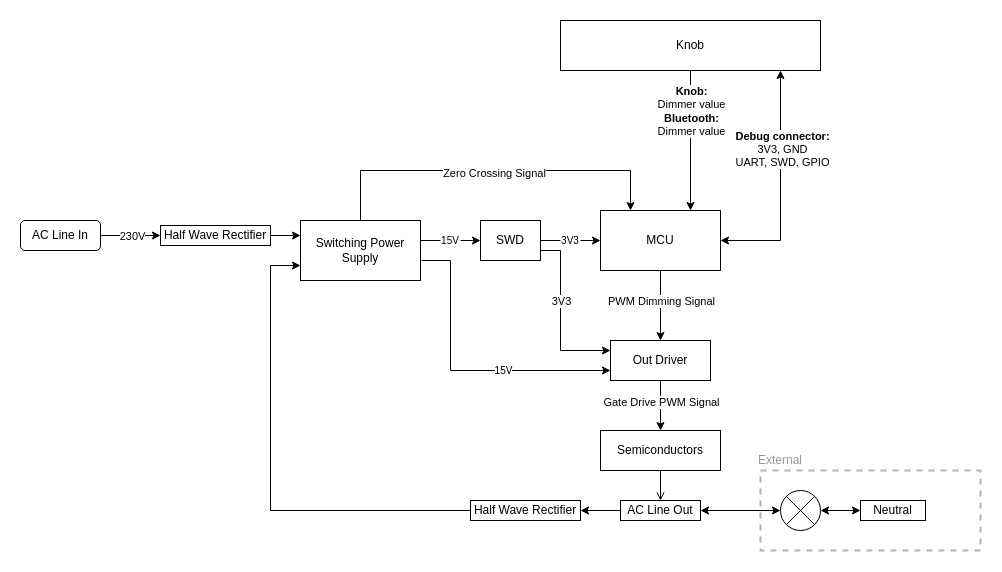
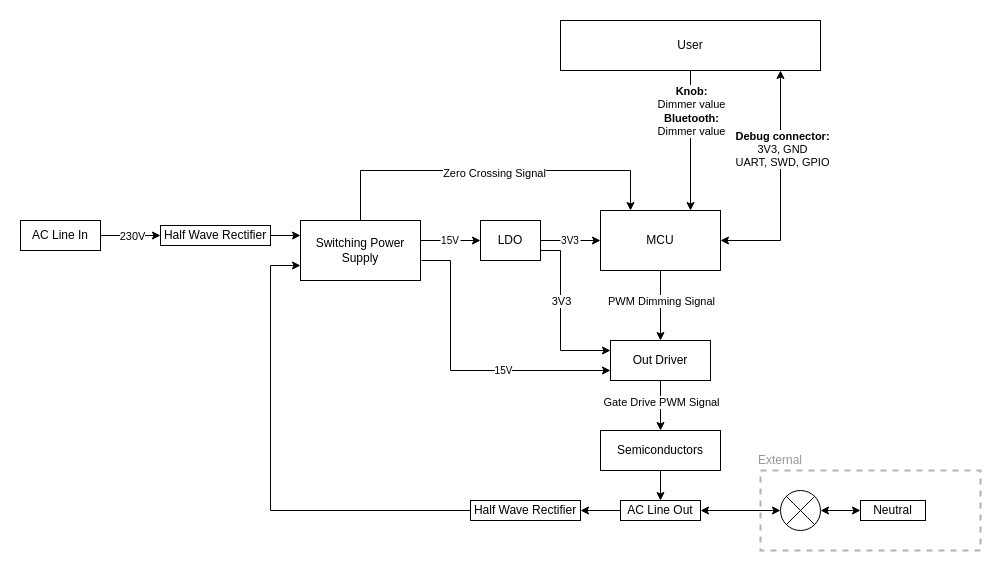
node "Knob": label "Knob" -> "User"
node "AC Line In": shape rounded rectangle -> rectangle
node "SWD": label "SWD" -> "LDO"
edge "Semiconductors" -> "AC Line Out": arrowhead open -> classic
